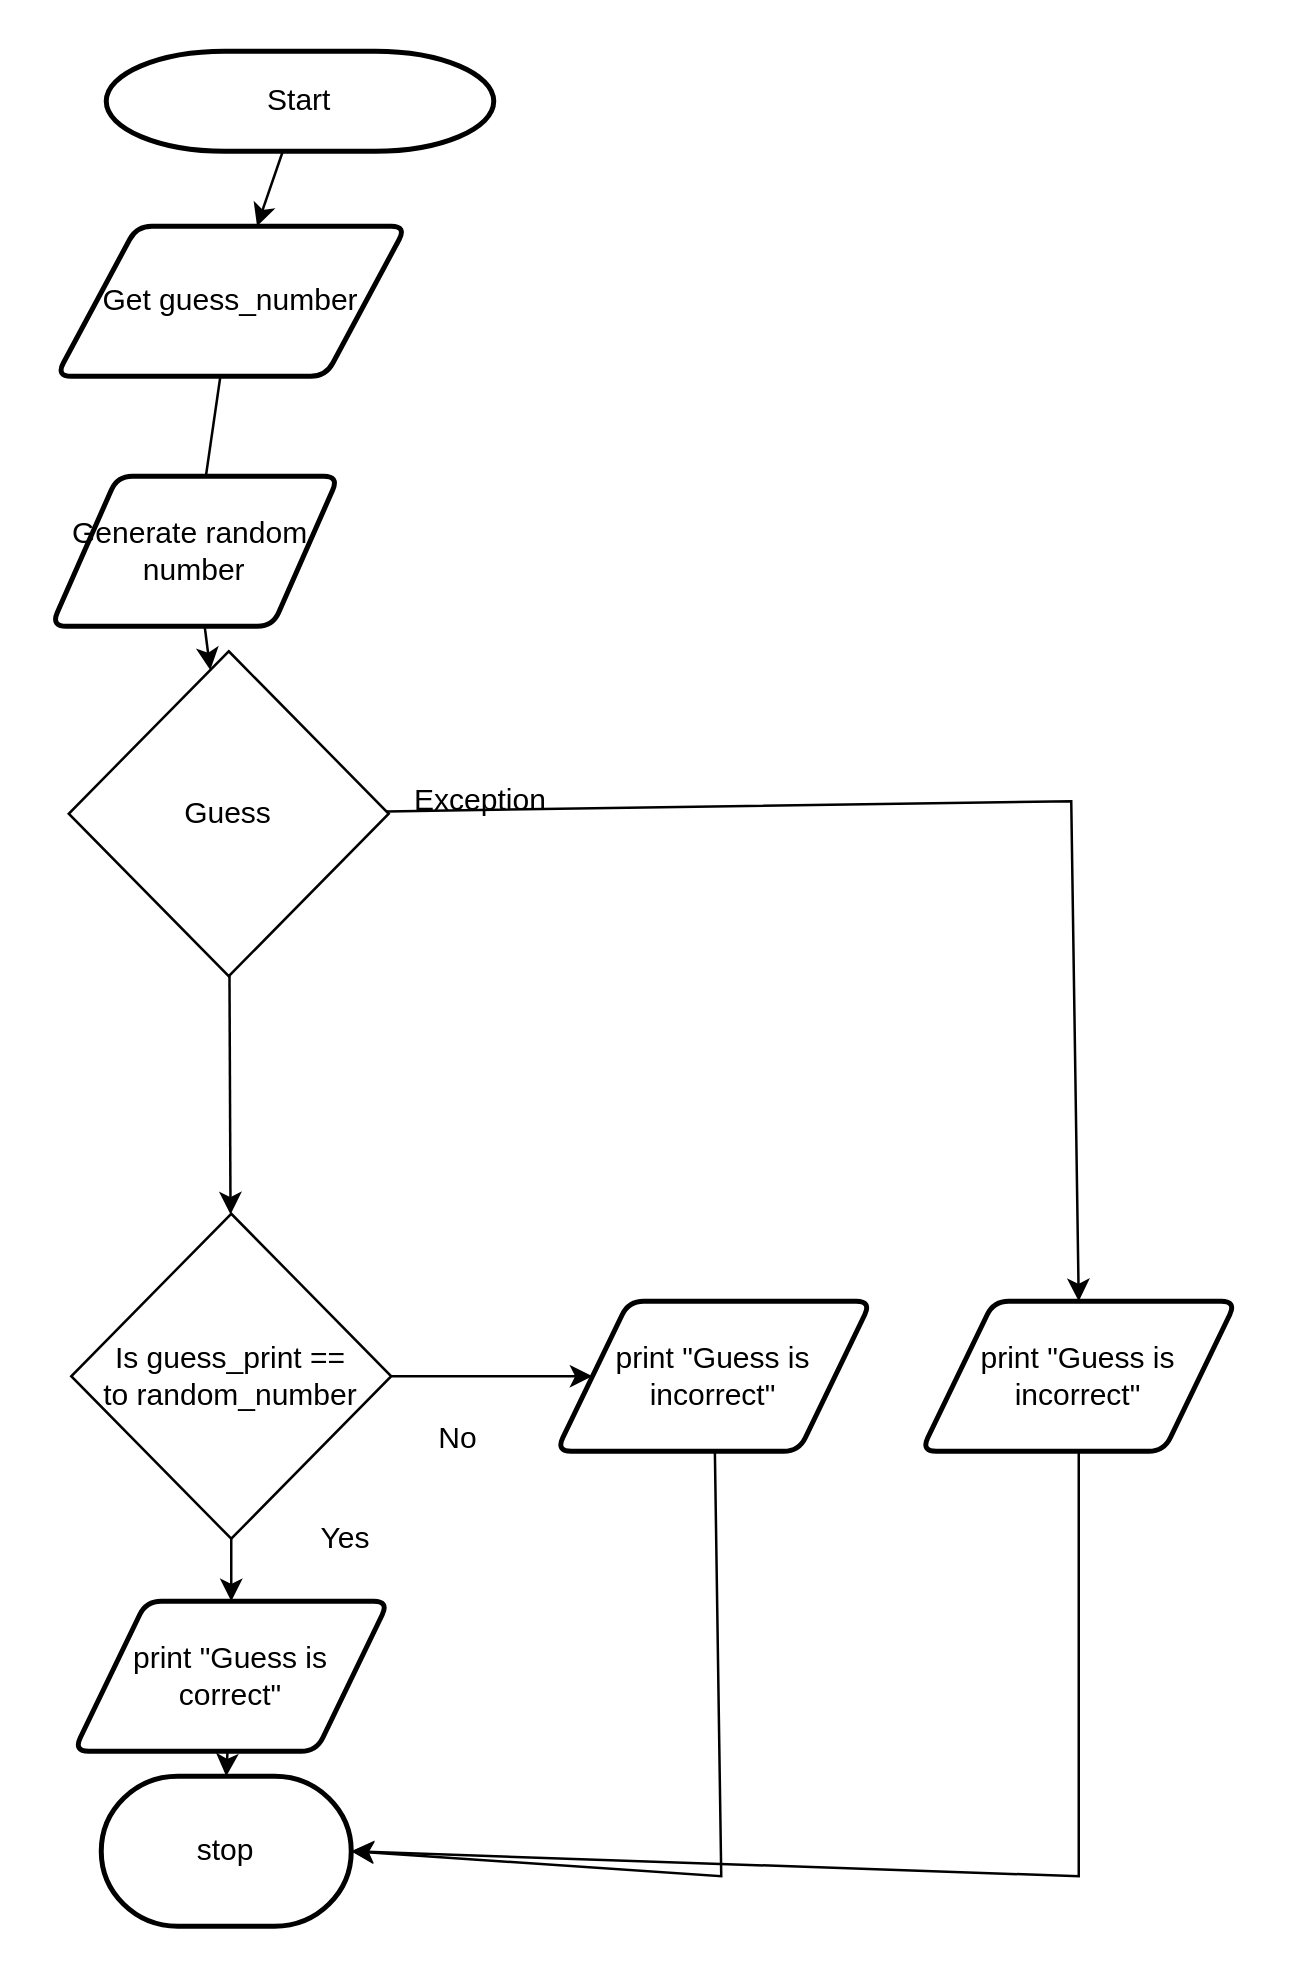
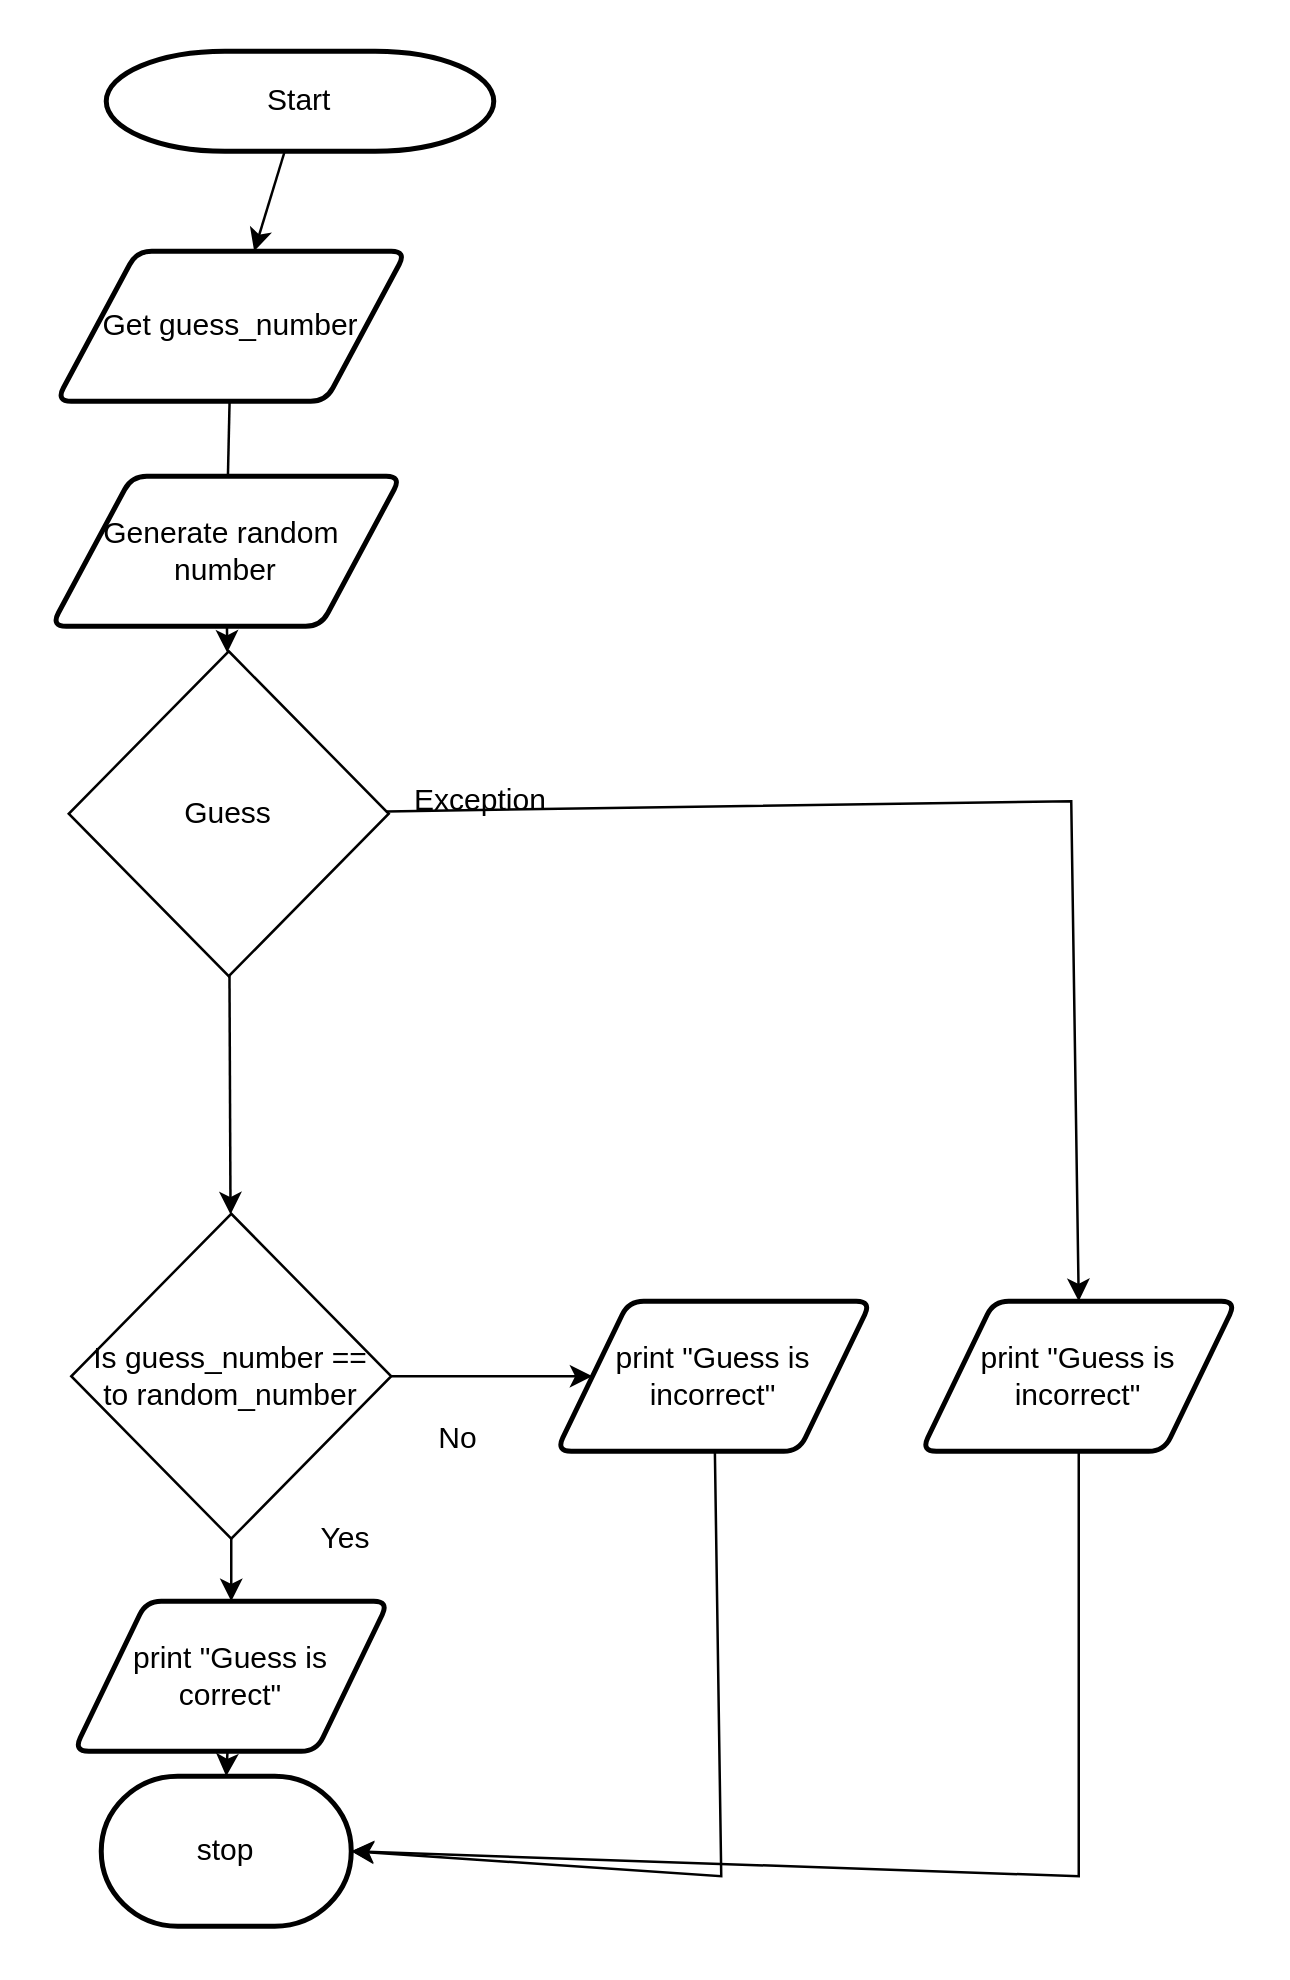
node "Get guess_number": moved (231, 301) -> (231, 326)
node "Generate random number": size 288x150 -> 350x150
node "Is guess_print == to random_number": label "Is guess_print == to random_number" -> "Is guess_number == to random_number"
